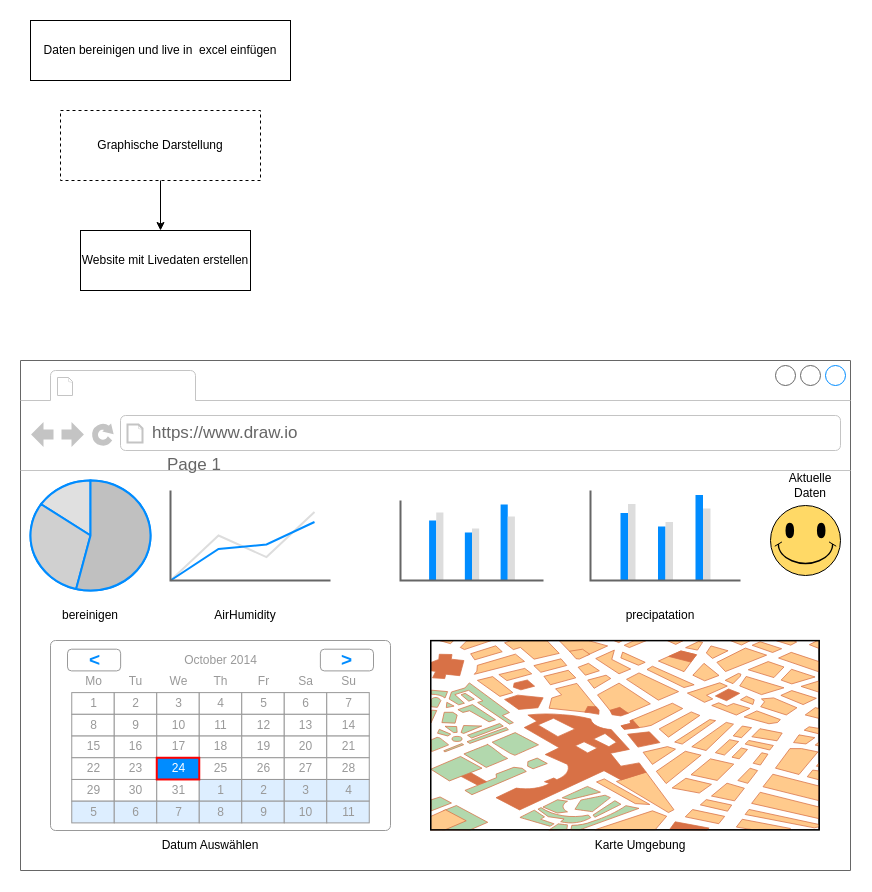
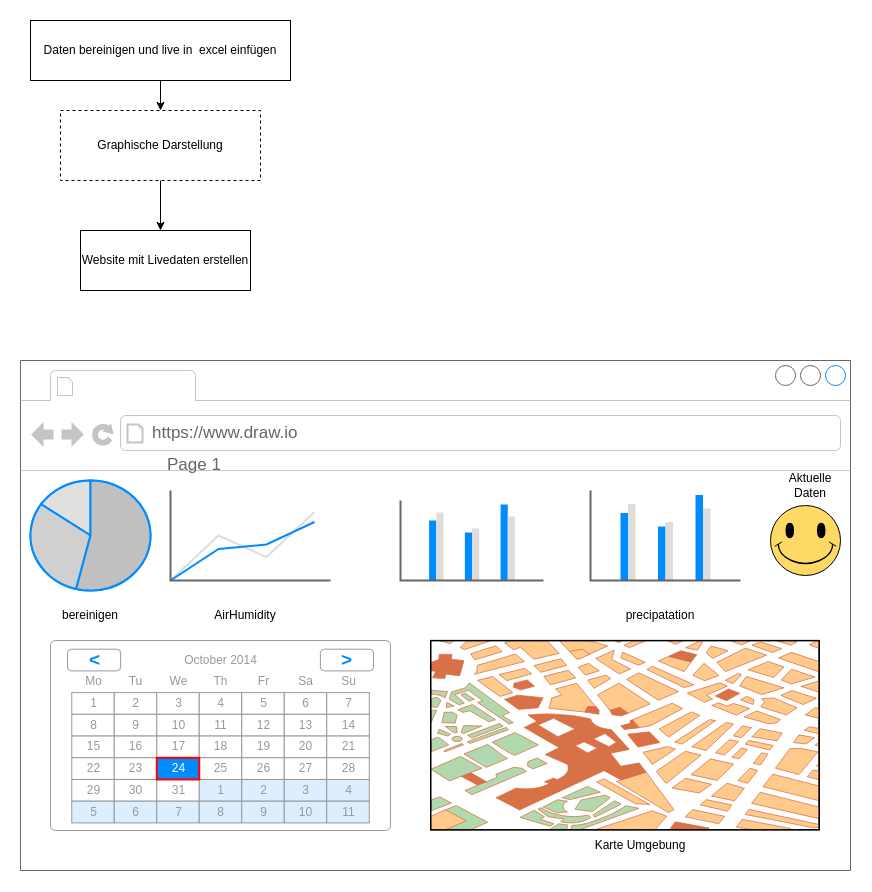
edge "Daten bereinigen und live in excel einfügen" -> "Graphische Darstellung": added
node "Datum Auswählen": removed
